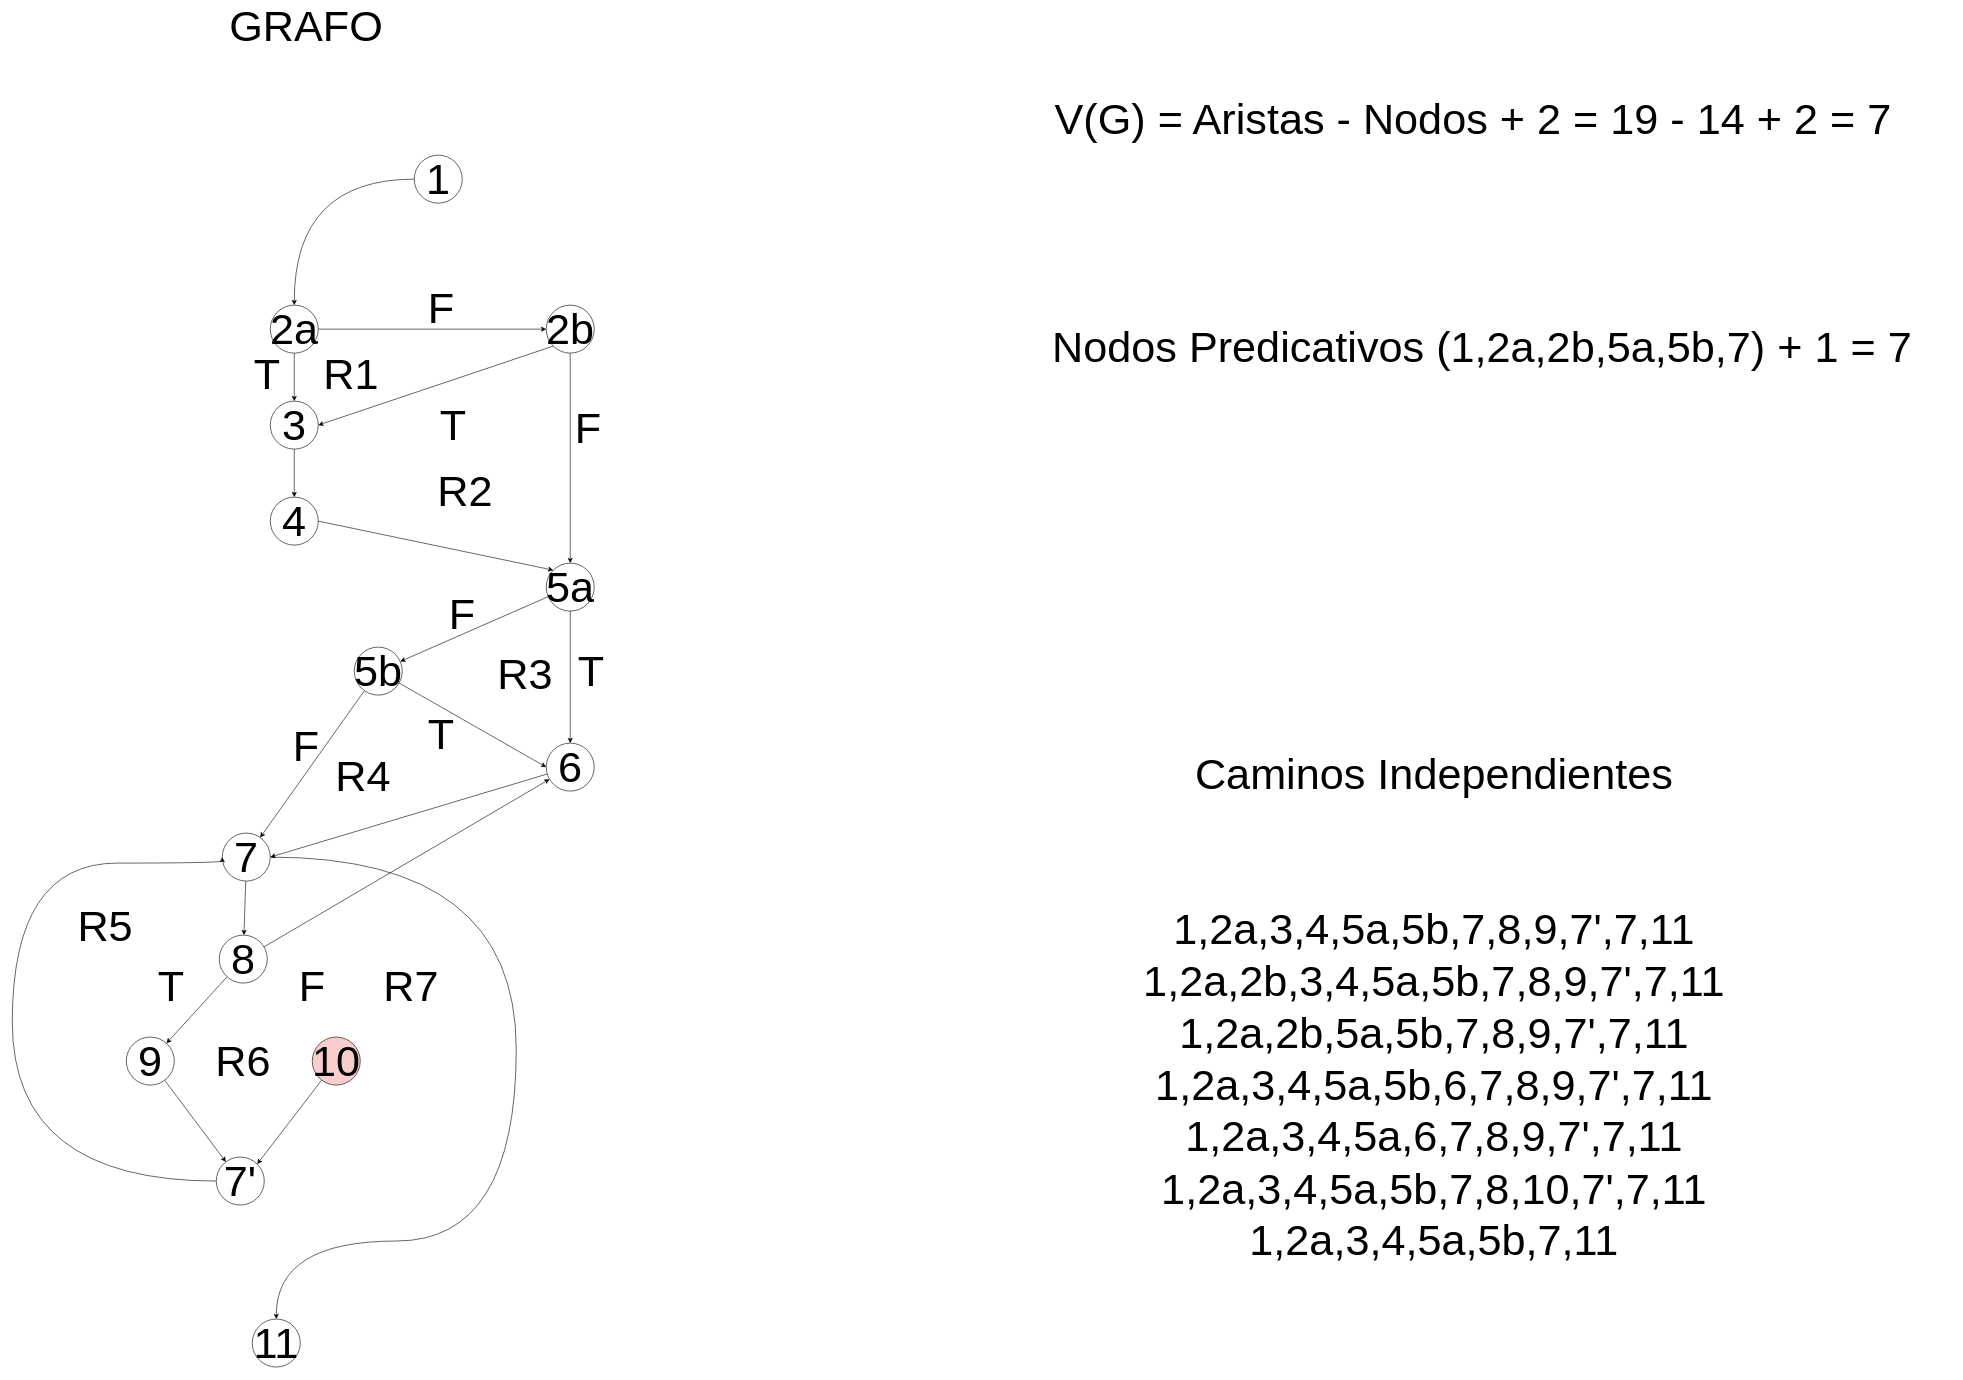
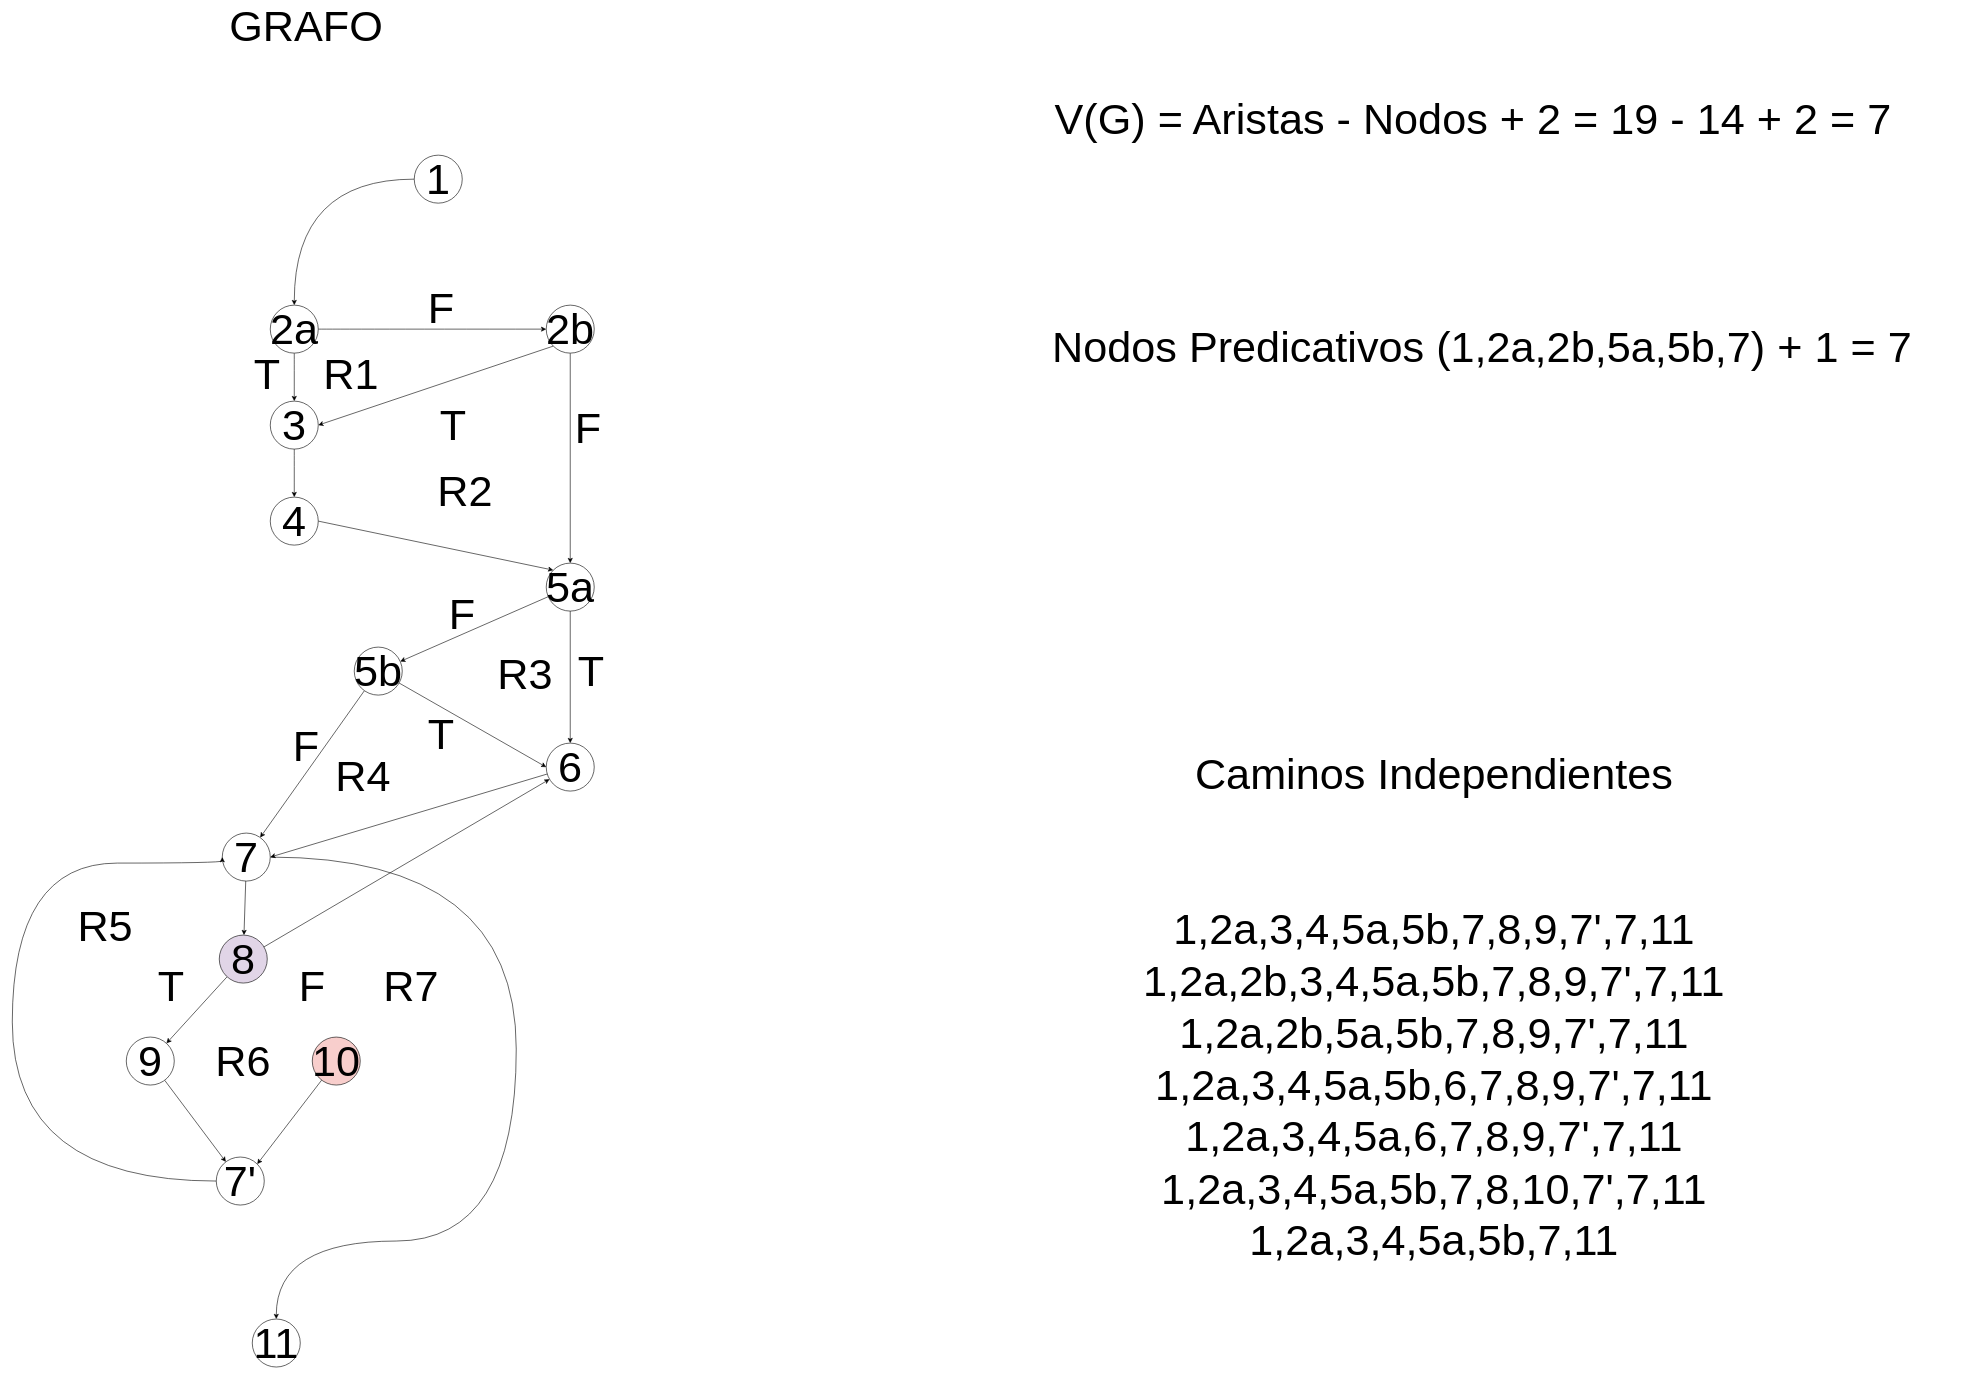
node "8": fillcolor #ffffff -> #e1d5e7
